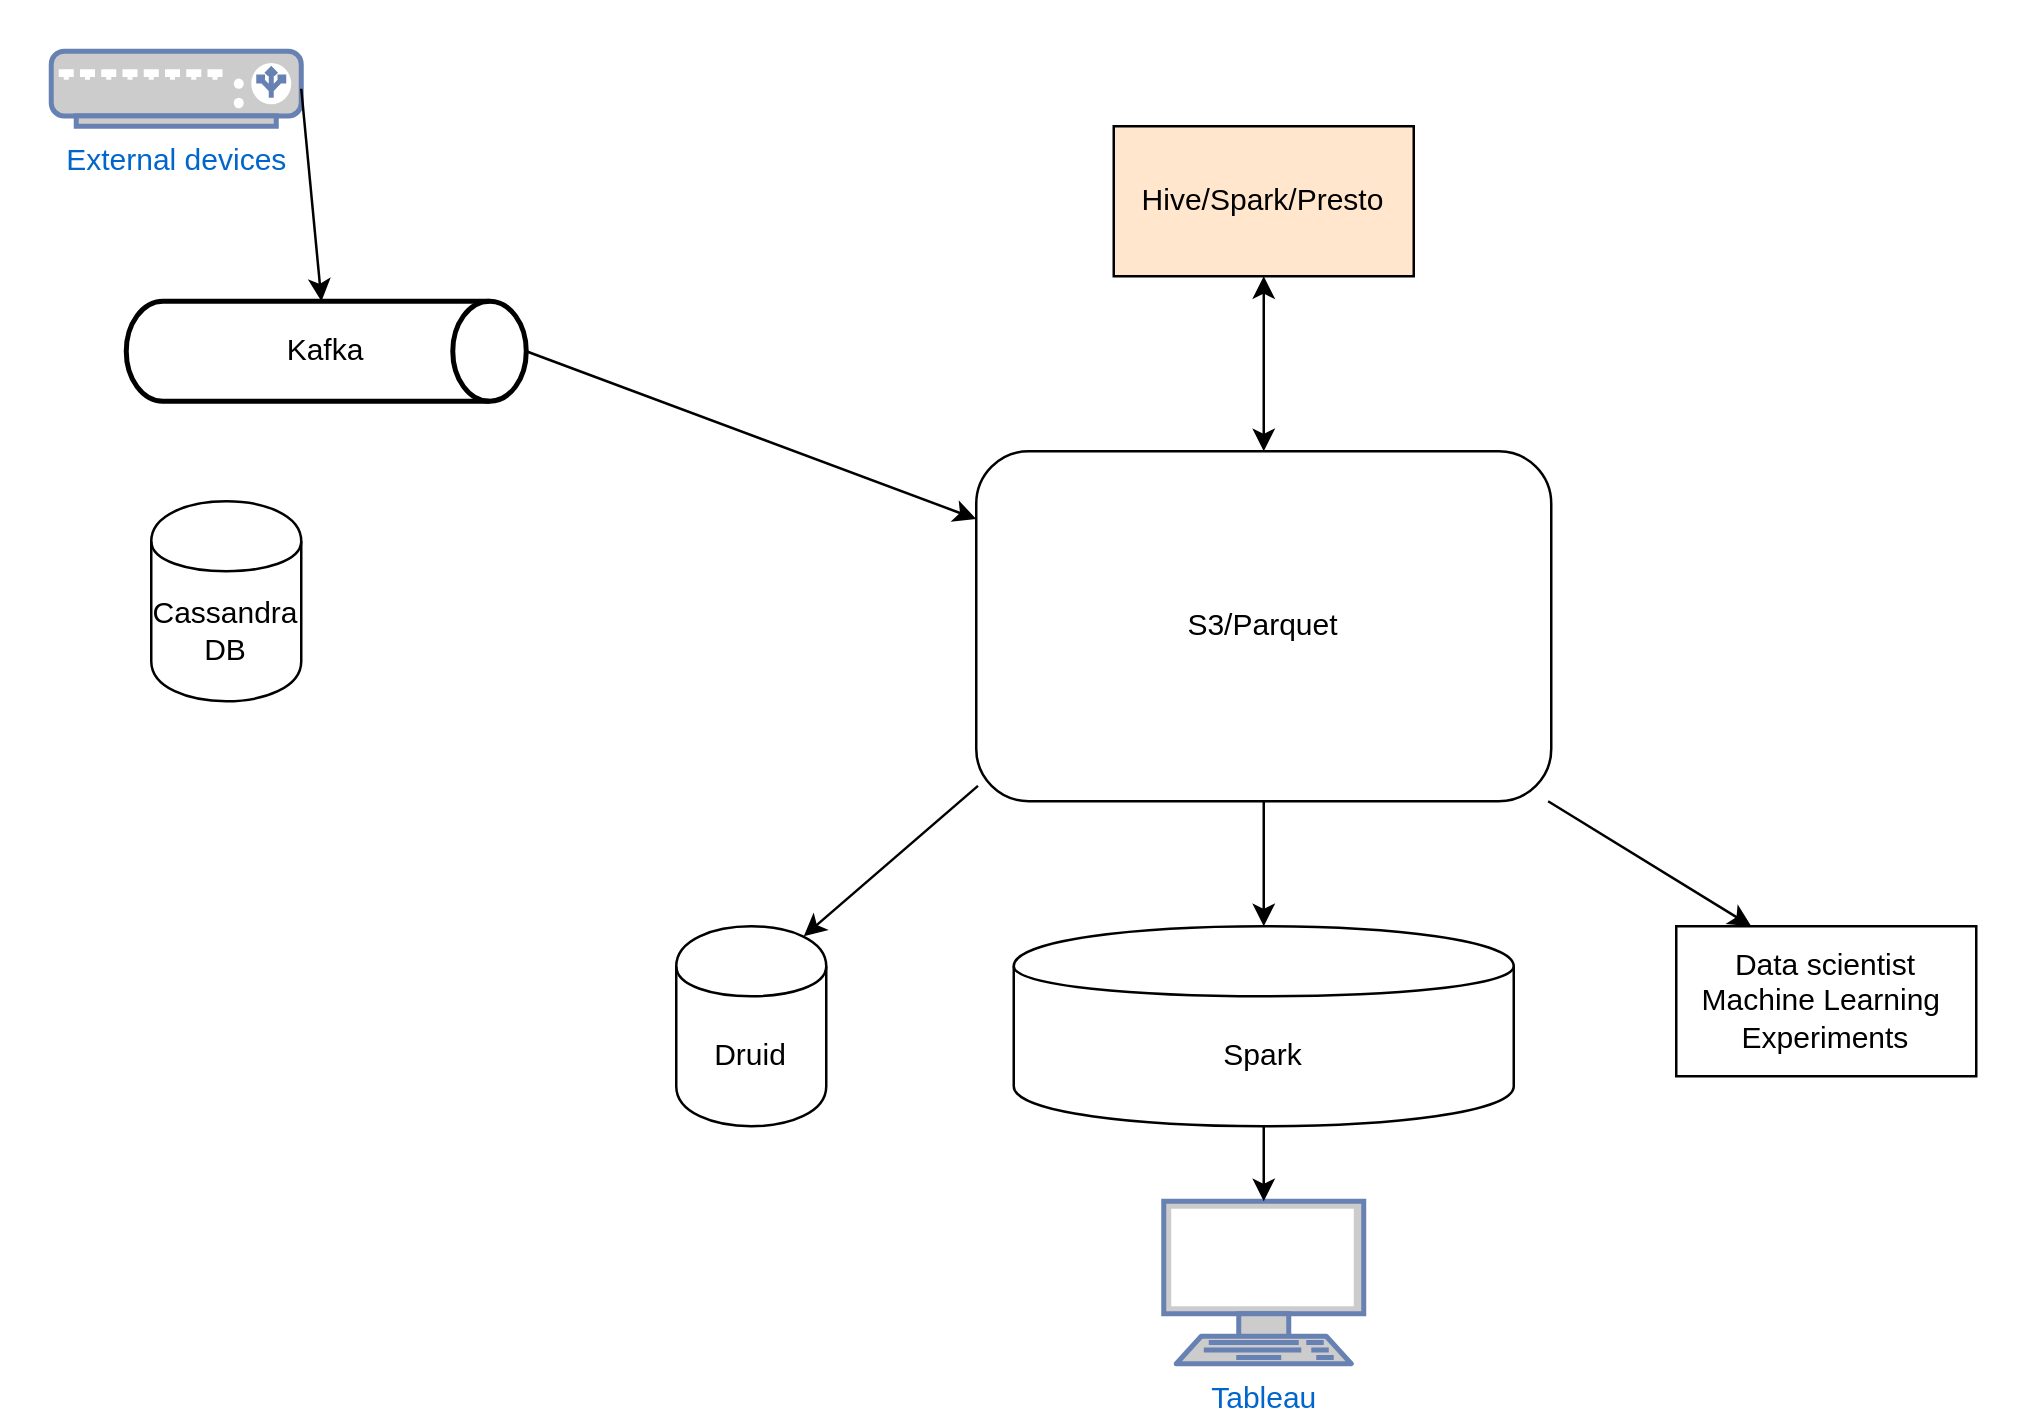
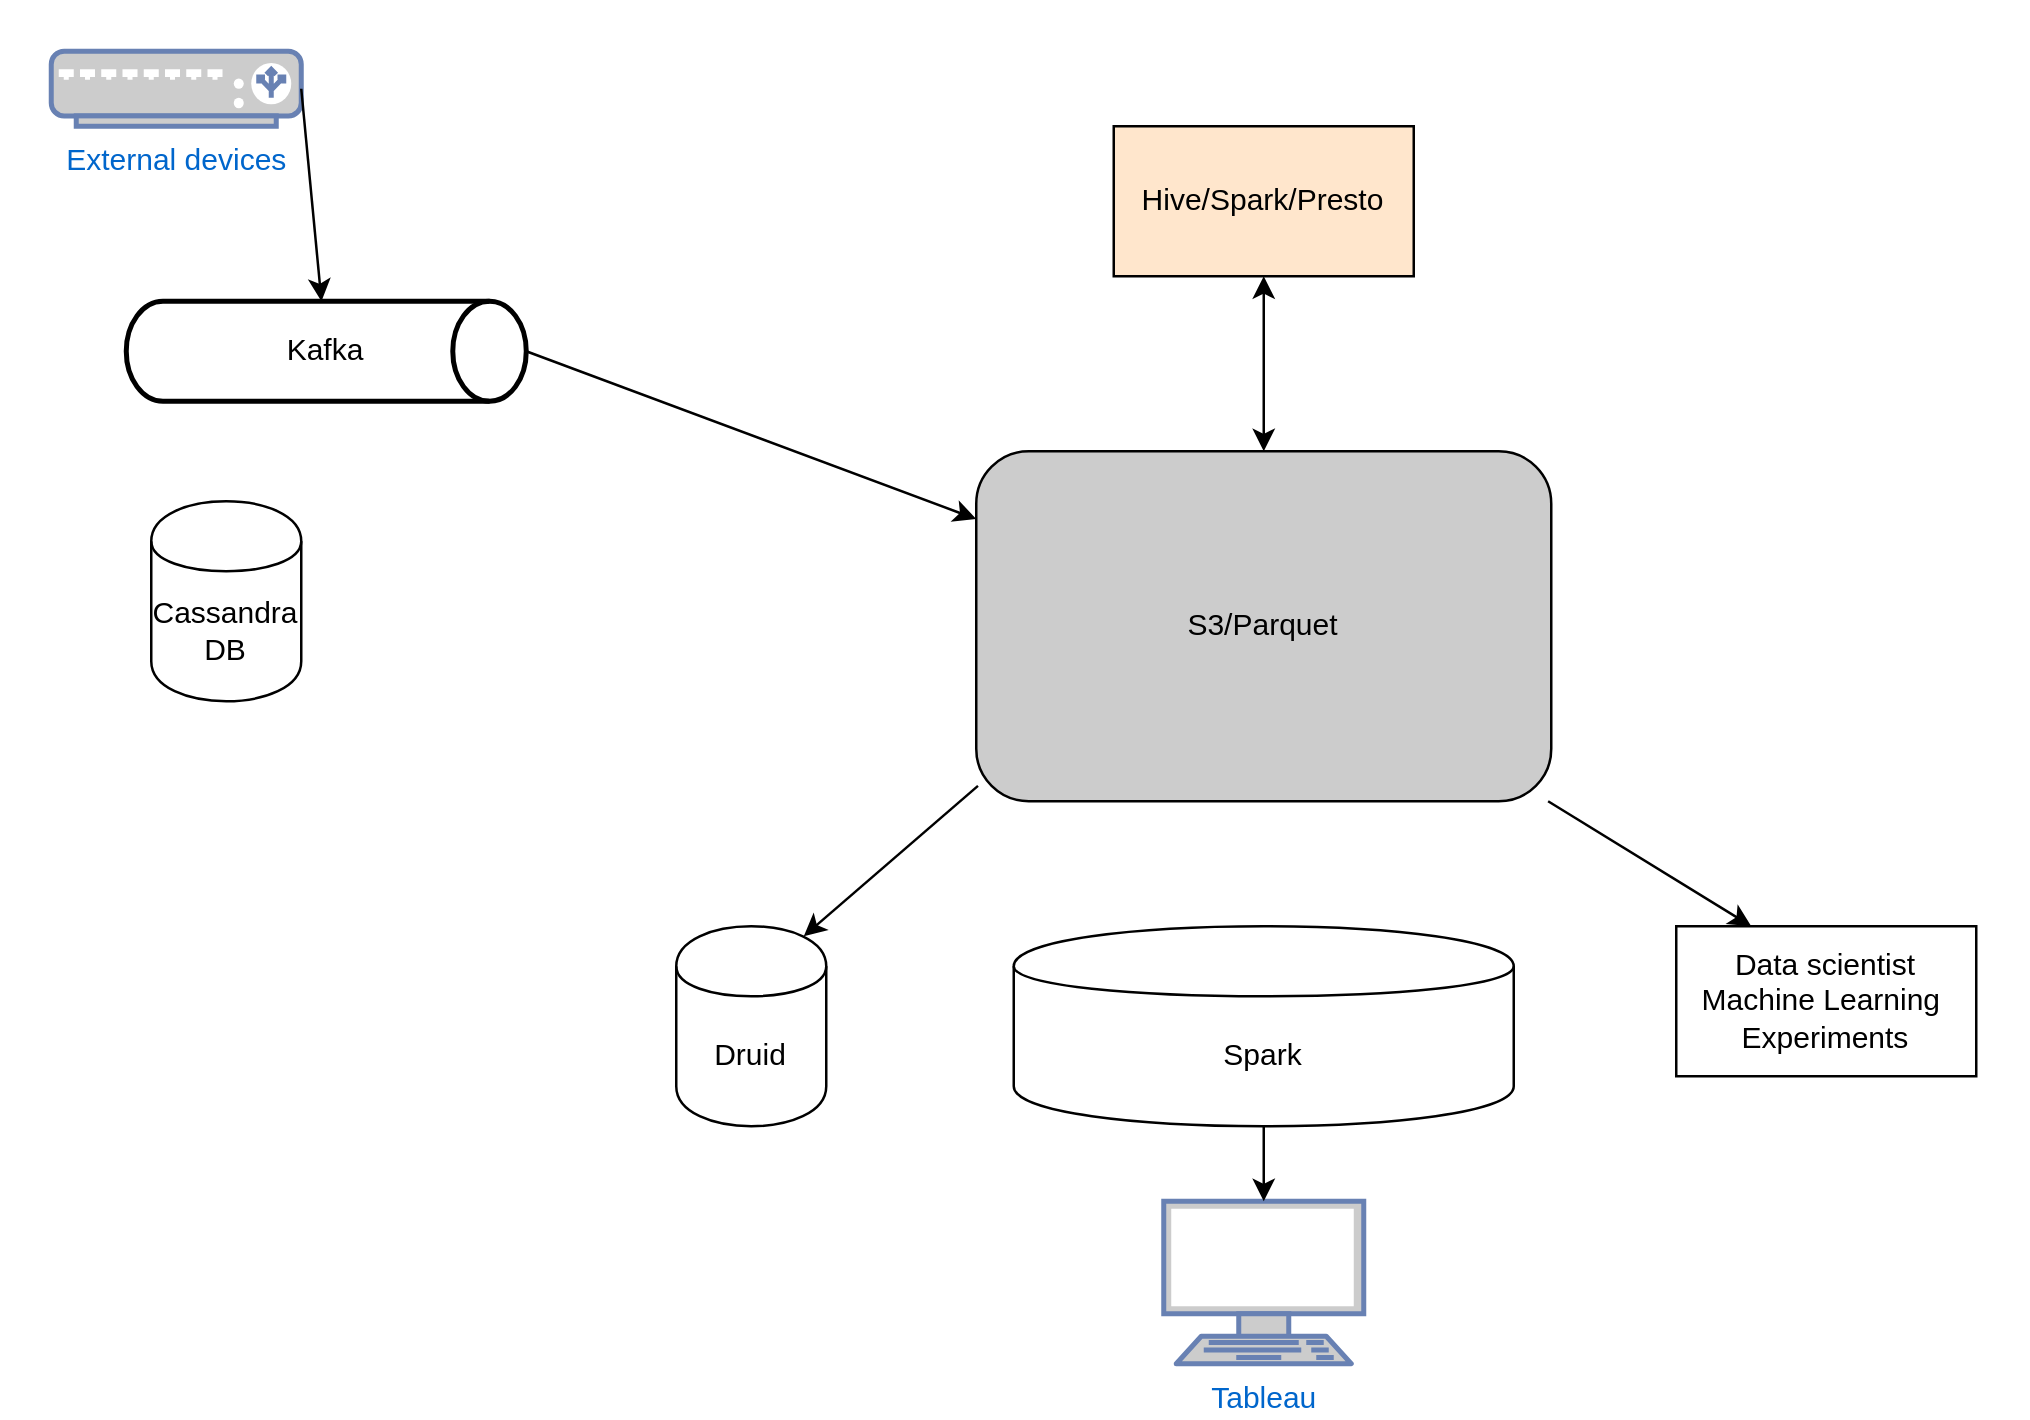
node "S3/Parquet": fillcolor #ffffff -> #cccccc
edge "S3/Parquet" -> "Spark": removed
